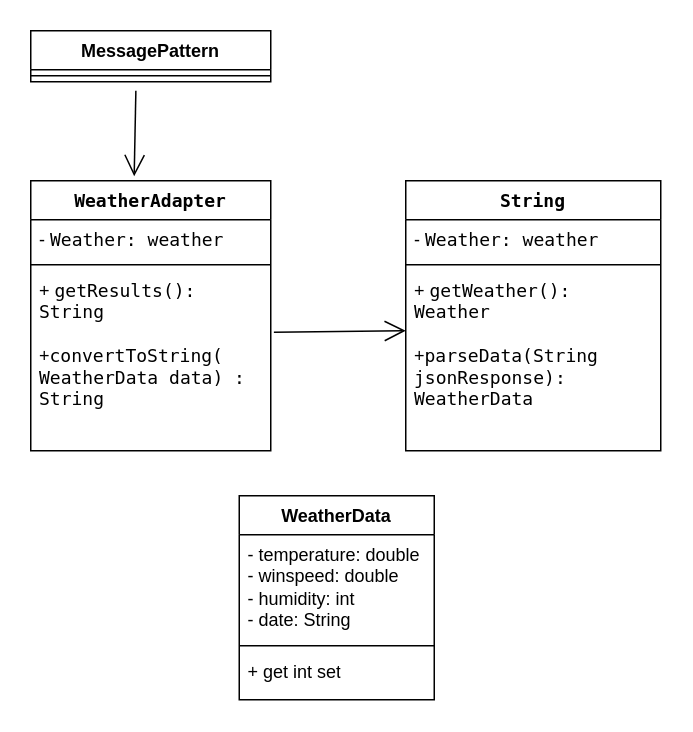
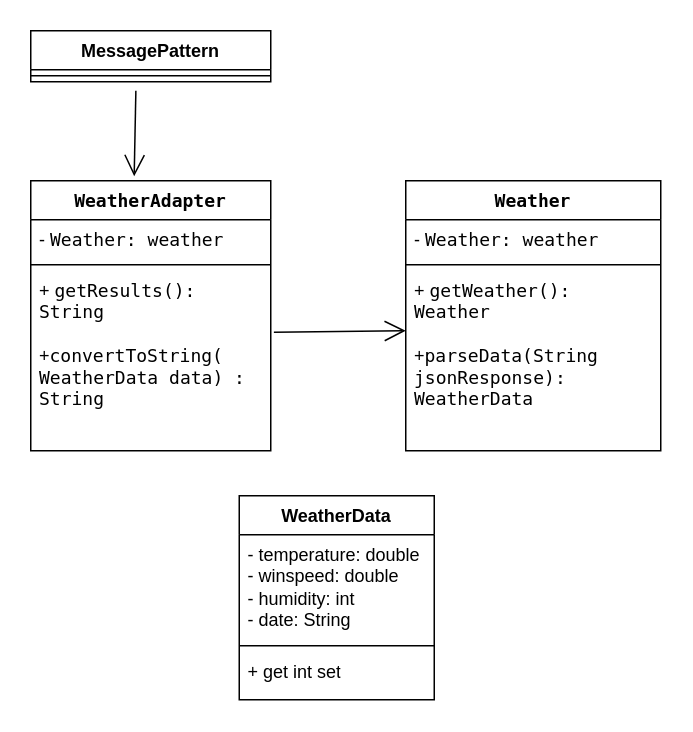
node "String": label "String" -> "Weather"
